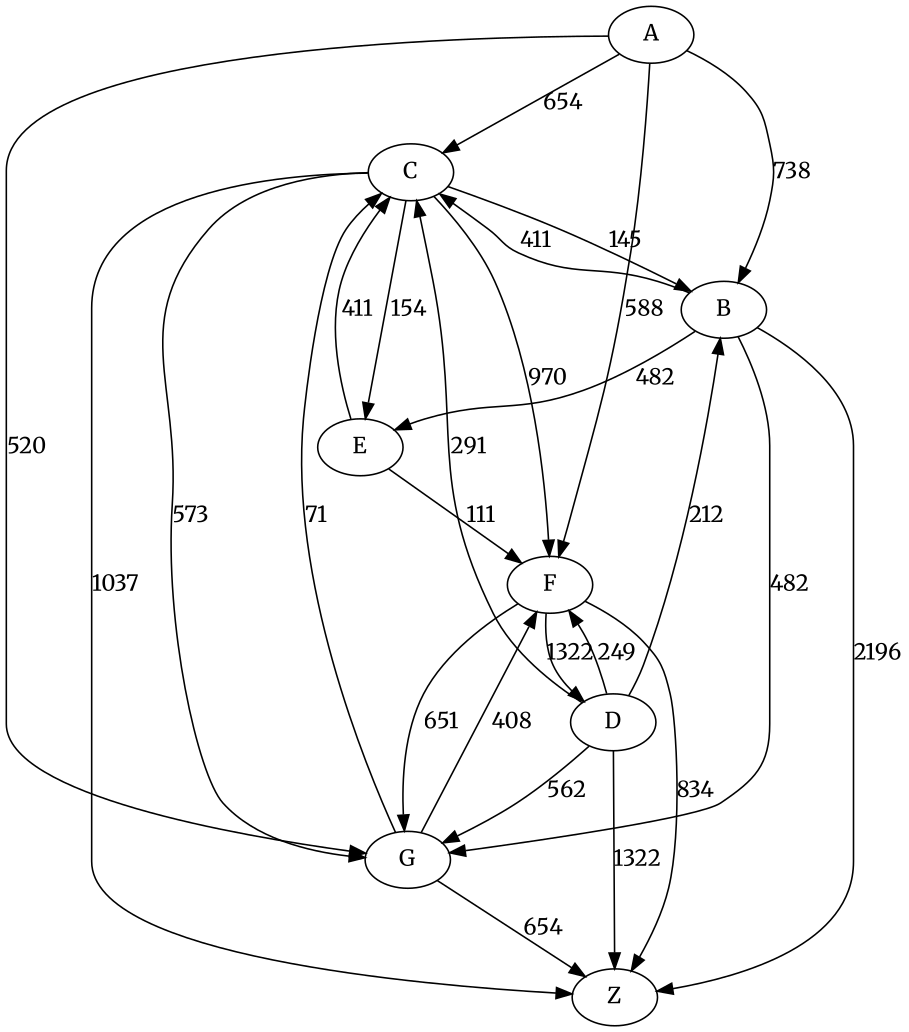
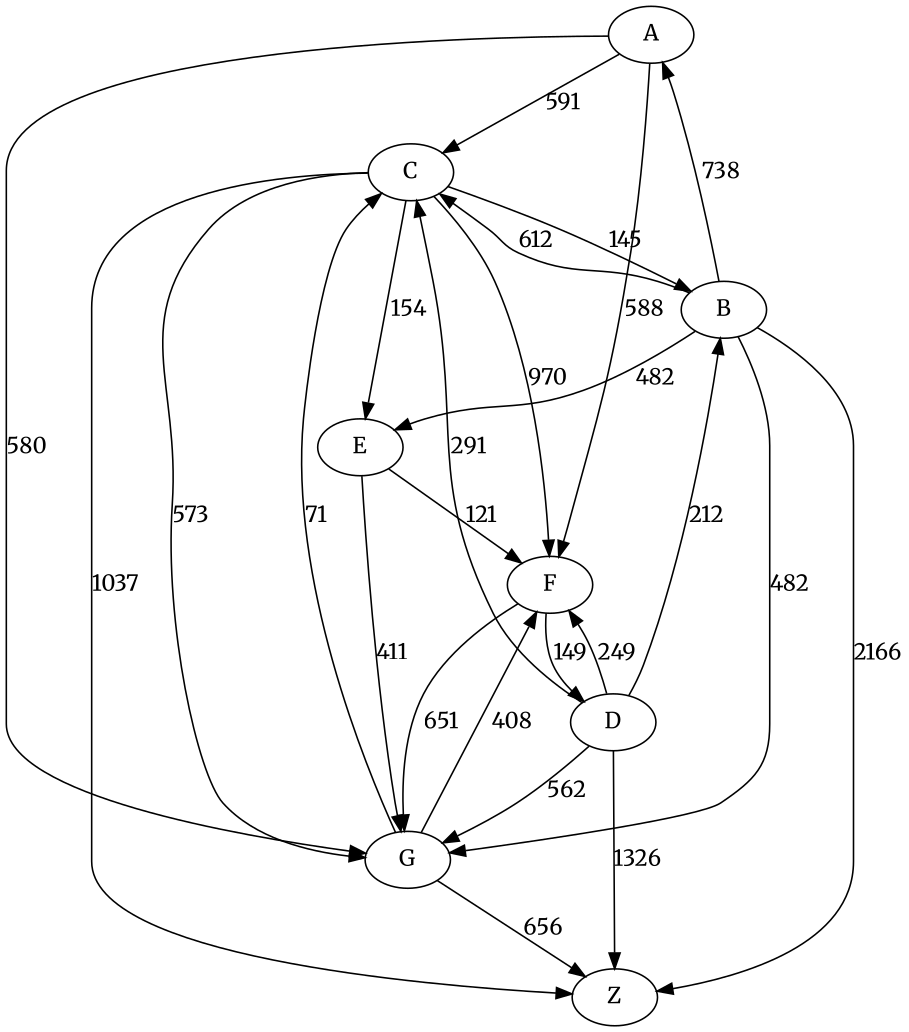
edge "A" -> "C": label "654" -> "591"
edge "A" -> "B": reversed
edge "B" -> "C": label "411" -> "612"
edge "E" -> "C": now "E" -> "G"
edge "A" -> "G": label "520" -> "580"
edge "E" -> "F": label "111" -> "121"
edge "F" -> "D": label "1322" -> "149"
edge "B" -> "Z": label "2196" -> "2166"
edge "F" -> "Z": removed, label "834"
edge "D" -> "Z": label "1322" -> "1326"
edge "G" -> "Z": label "654" -> "656"
